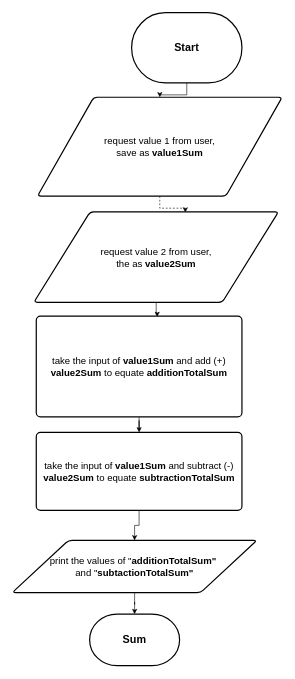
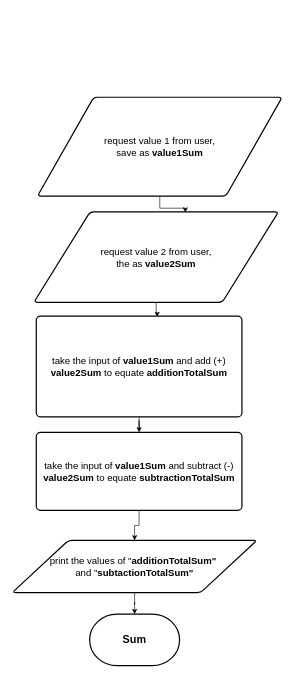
node "Start": removed
edge "Start" -> "request value 1 from user, save as value1Sum": removed
edge "request value 1 from user, save as value1Sum" -> "request value 2 from user, the as value2Sum": style dashed -> solid
